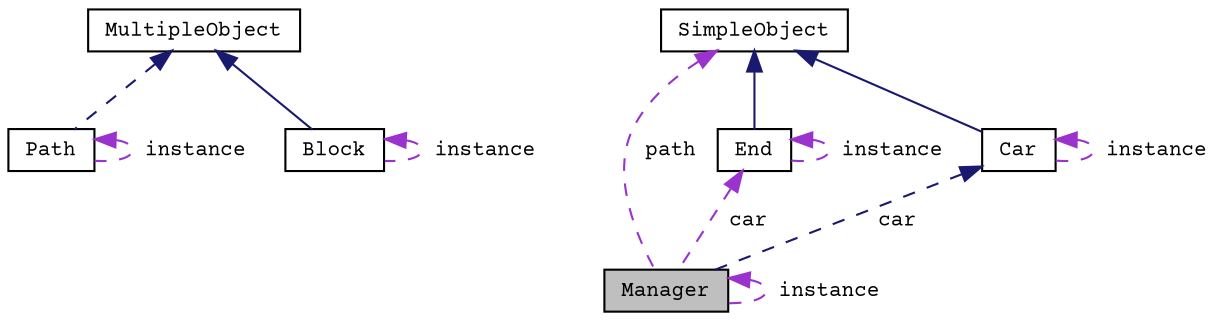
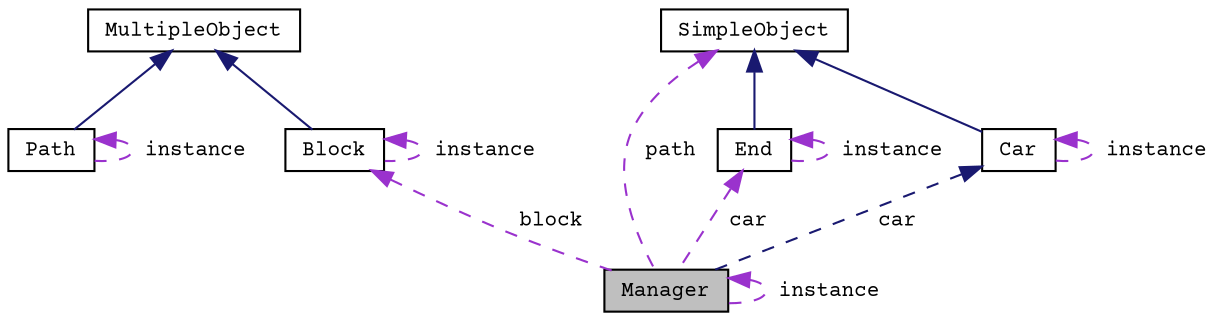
edge "Path" -> "MultipleObject": style dashed -> solid
edge "Manager" -> "Block": added, label "block"
